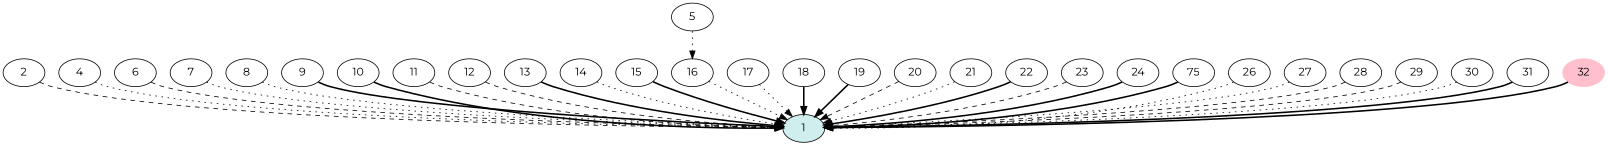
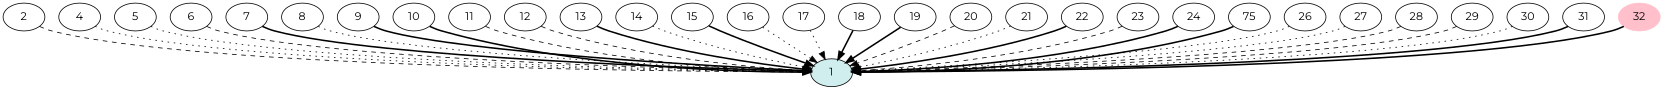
edge "5" -> "16": now "5" -> "1"
edge "7" -> "1": style dotted -> bold
